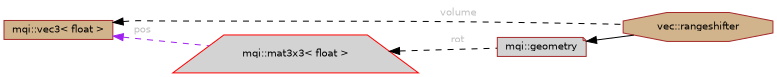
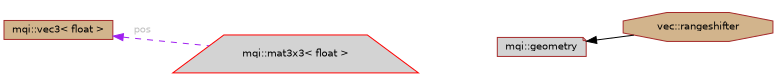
edge "vec::rangeshifter" -> "mqi::vec3< float >": removed, label "volume"
edge "mqi::geometry" -> "mqi::mat3x3< float >": removed, label "rot"
